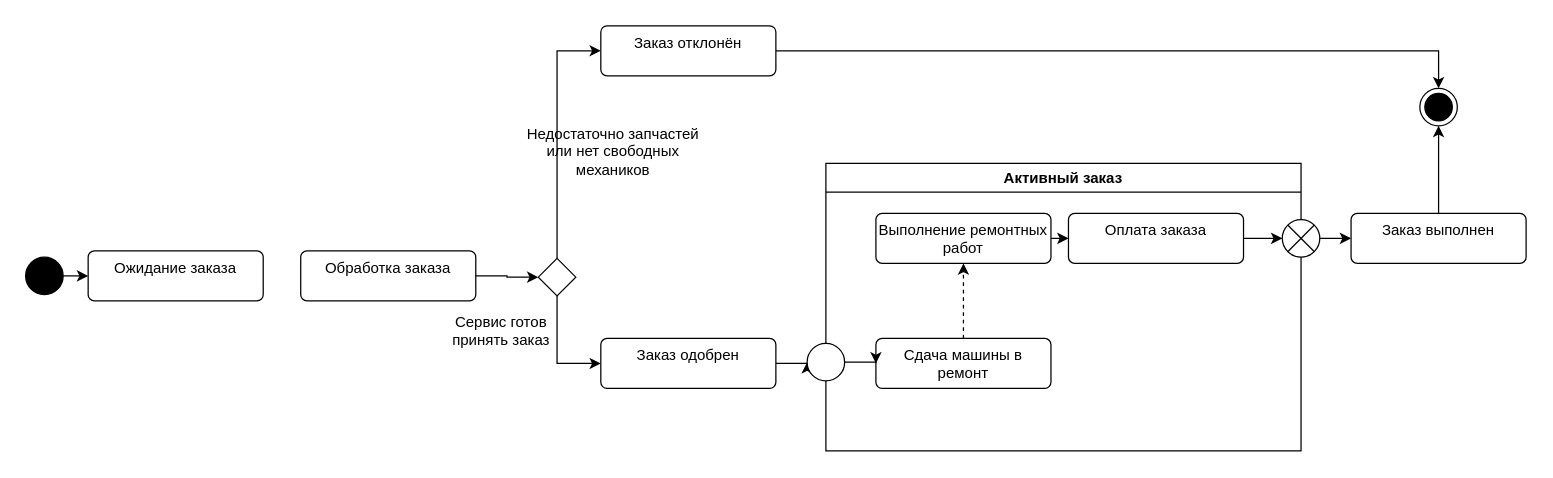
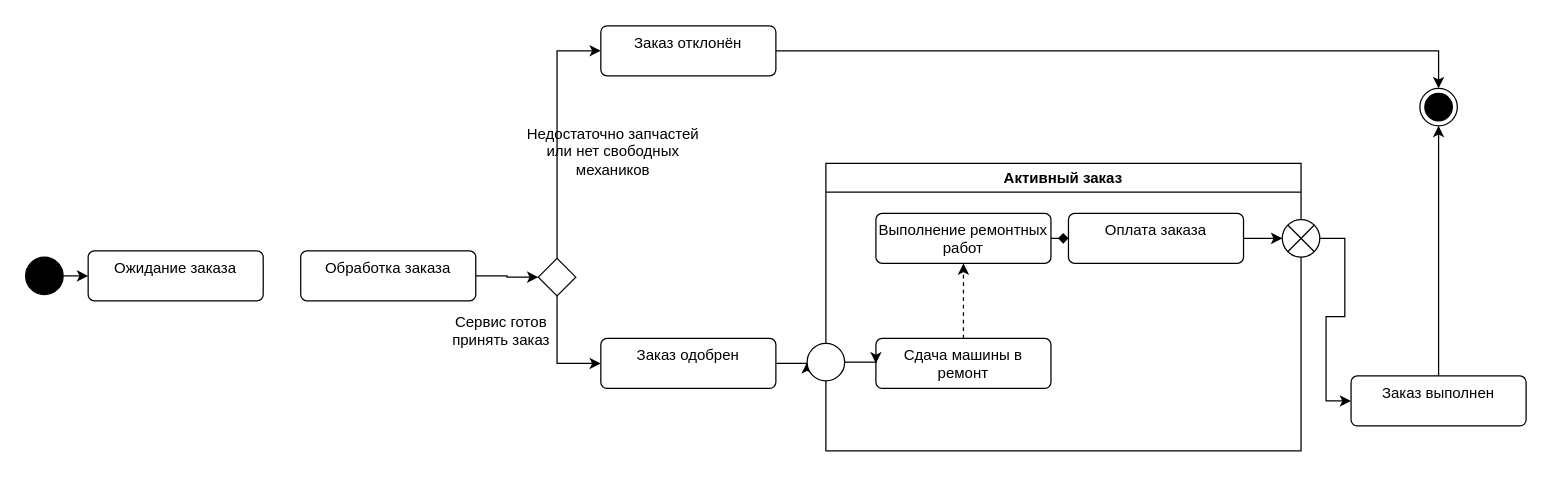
edge "Выполнение ремонтных работ" -> "Оплата заказа": arrowhead classic -> diamond
node "Заказ выполнен": moved (1438, 238) -> (1438, 401)
